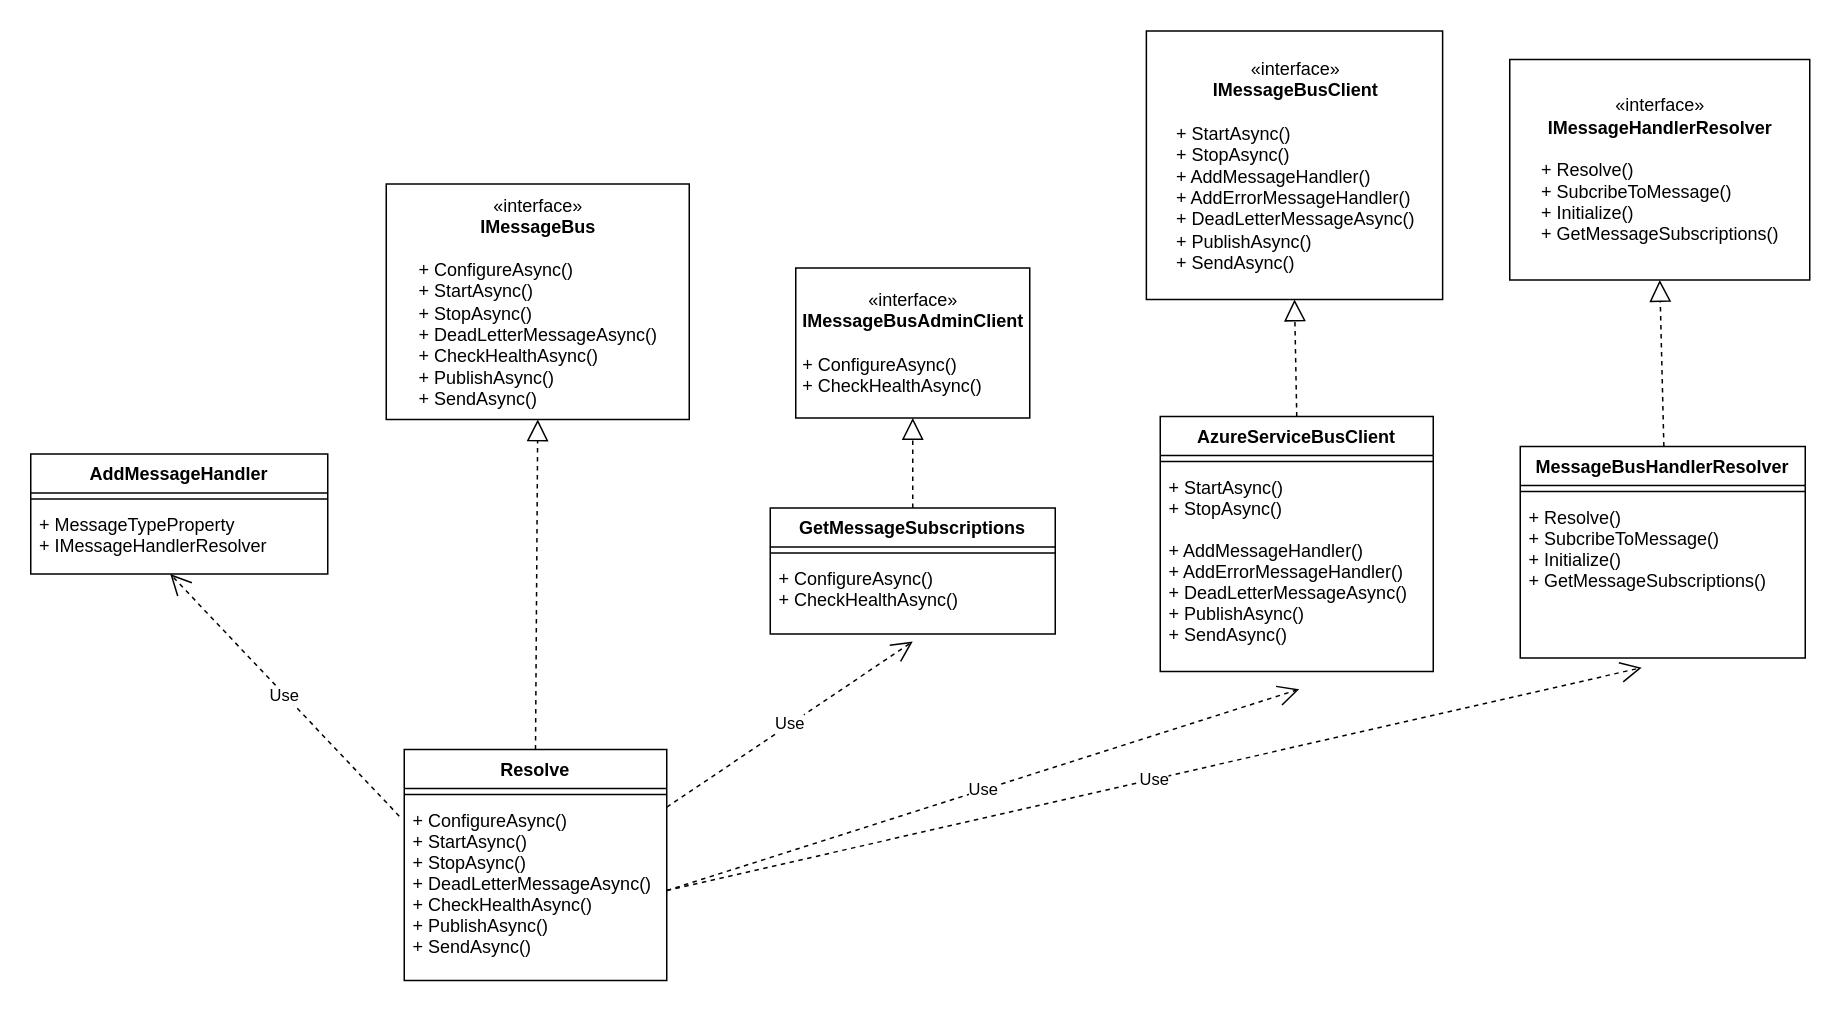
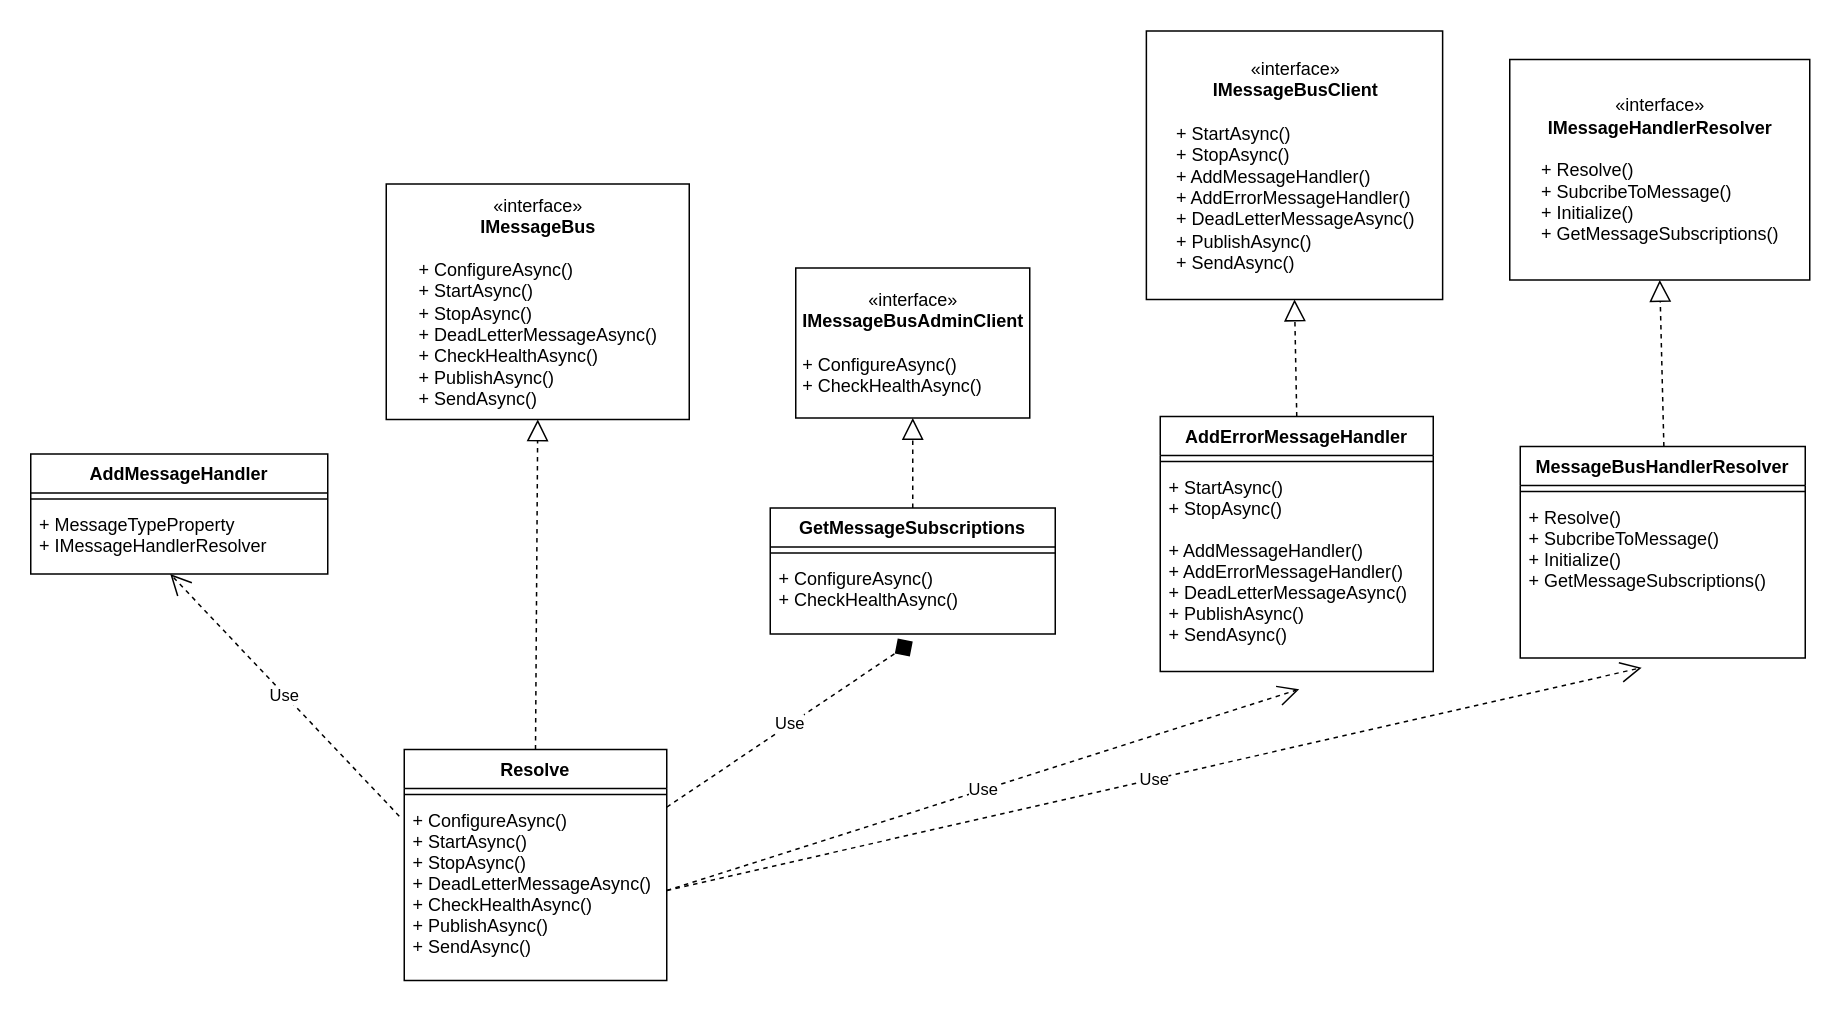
node "AzureServiceBusClient": label "AzureServiceBusClient" -> "AddErrorMessageHandler"
edge "Resolve" -> "+ ConfigureAsync() + CheckHealthAsync()": arrowhead open -> diamond
